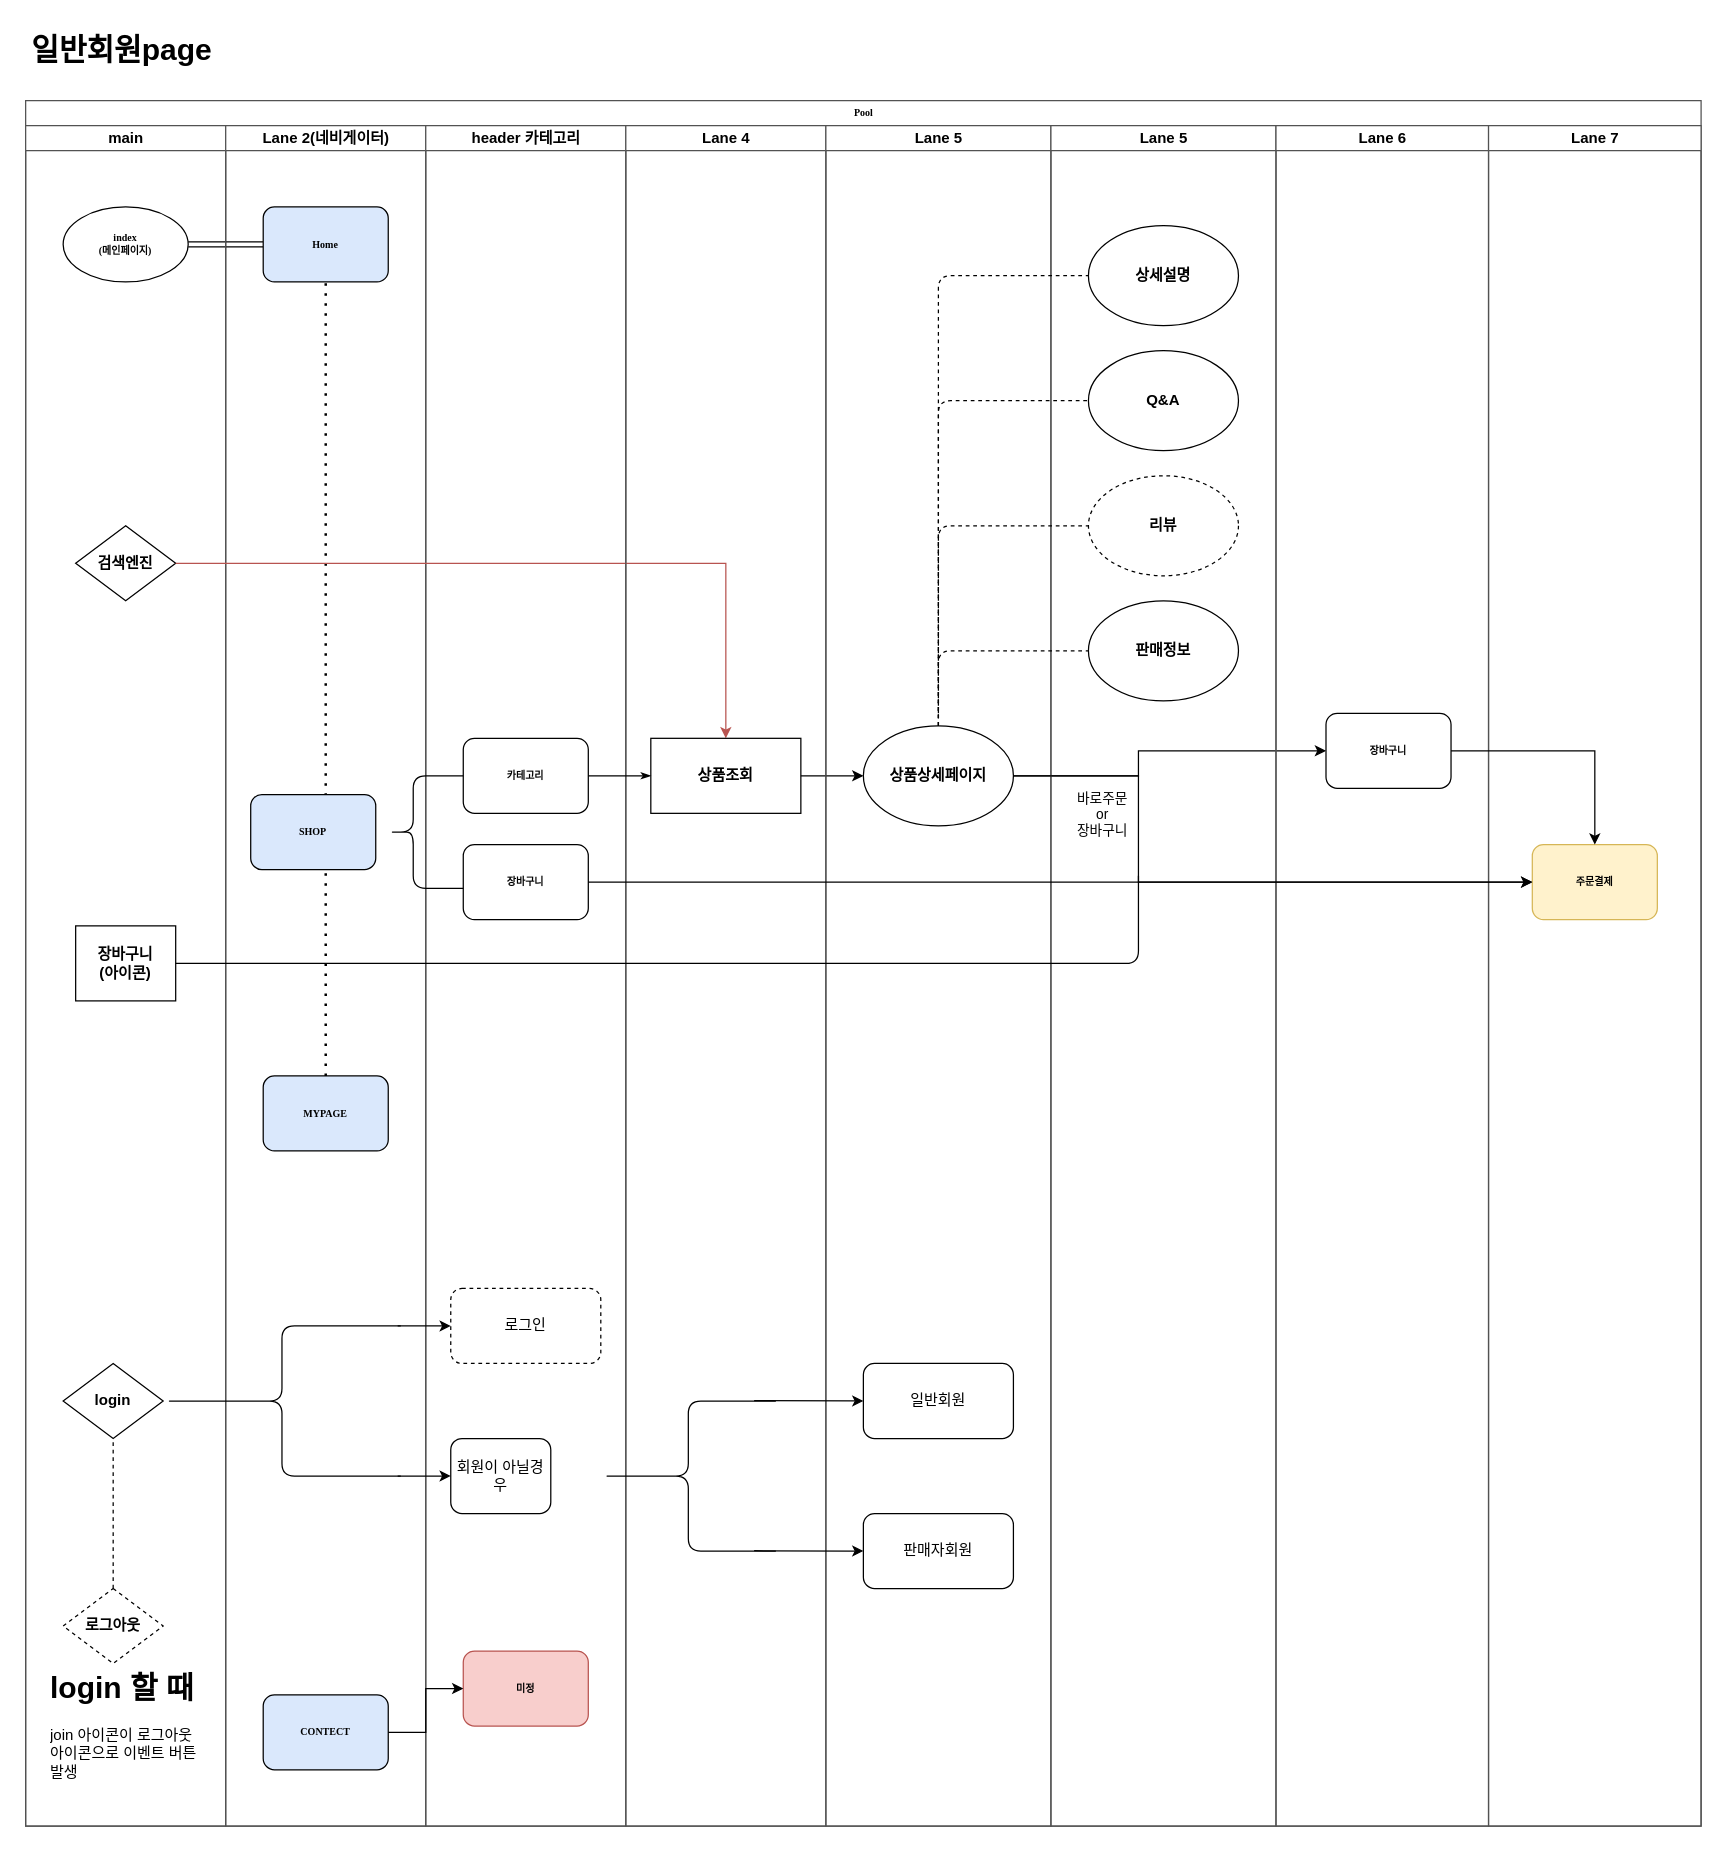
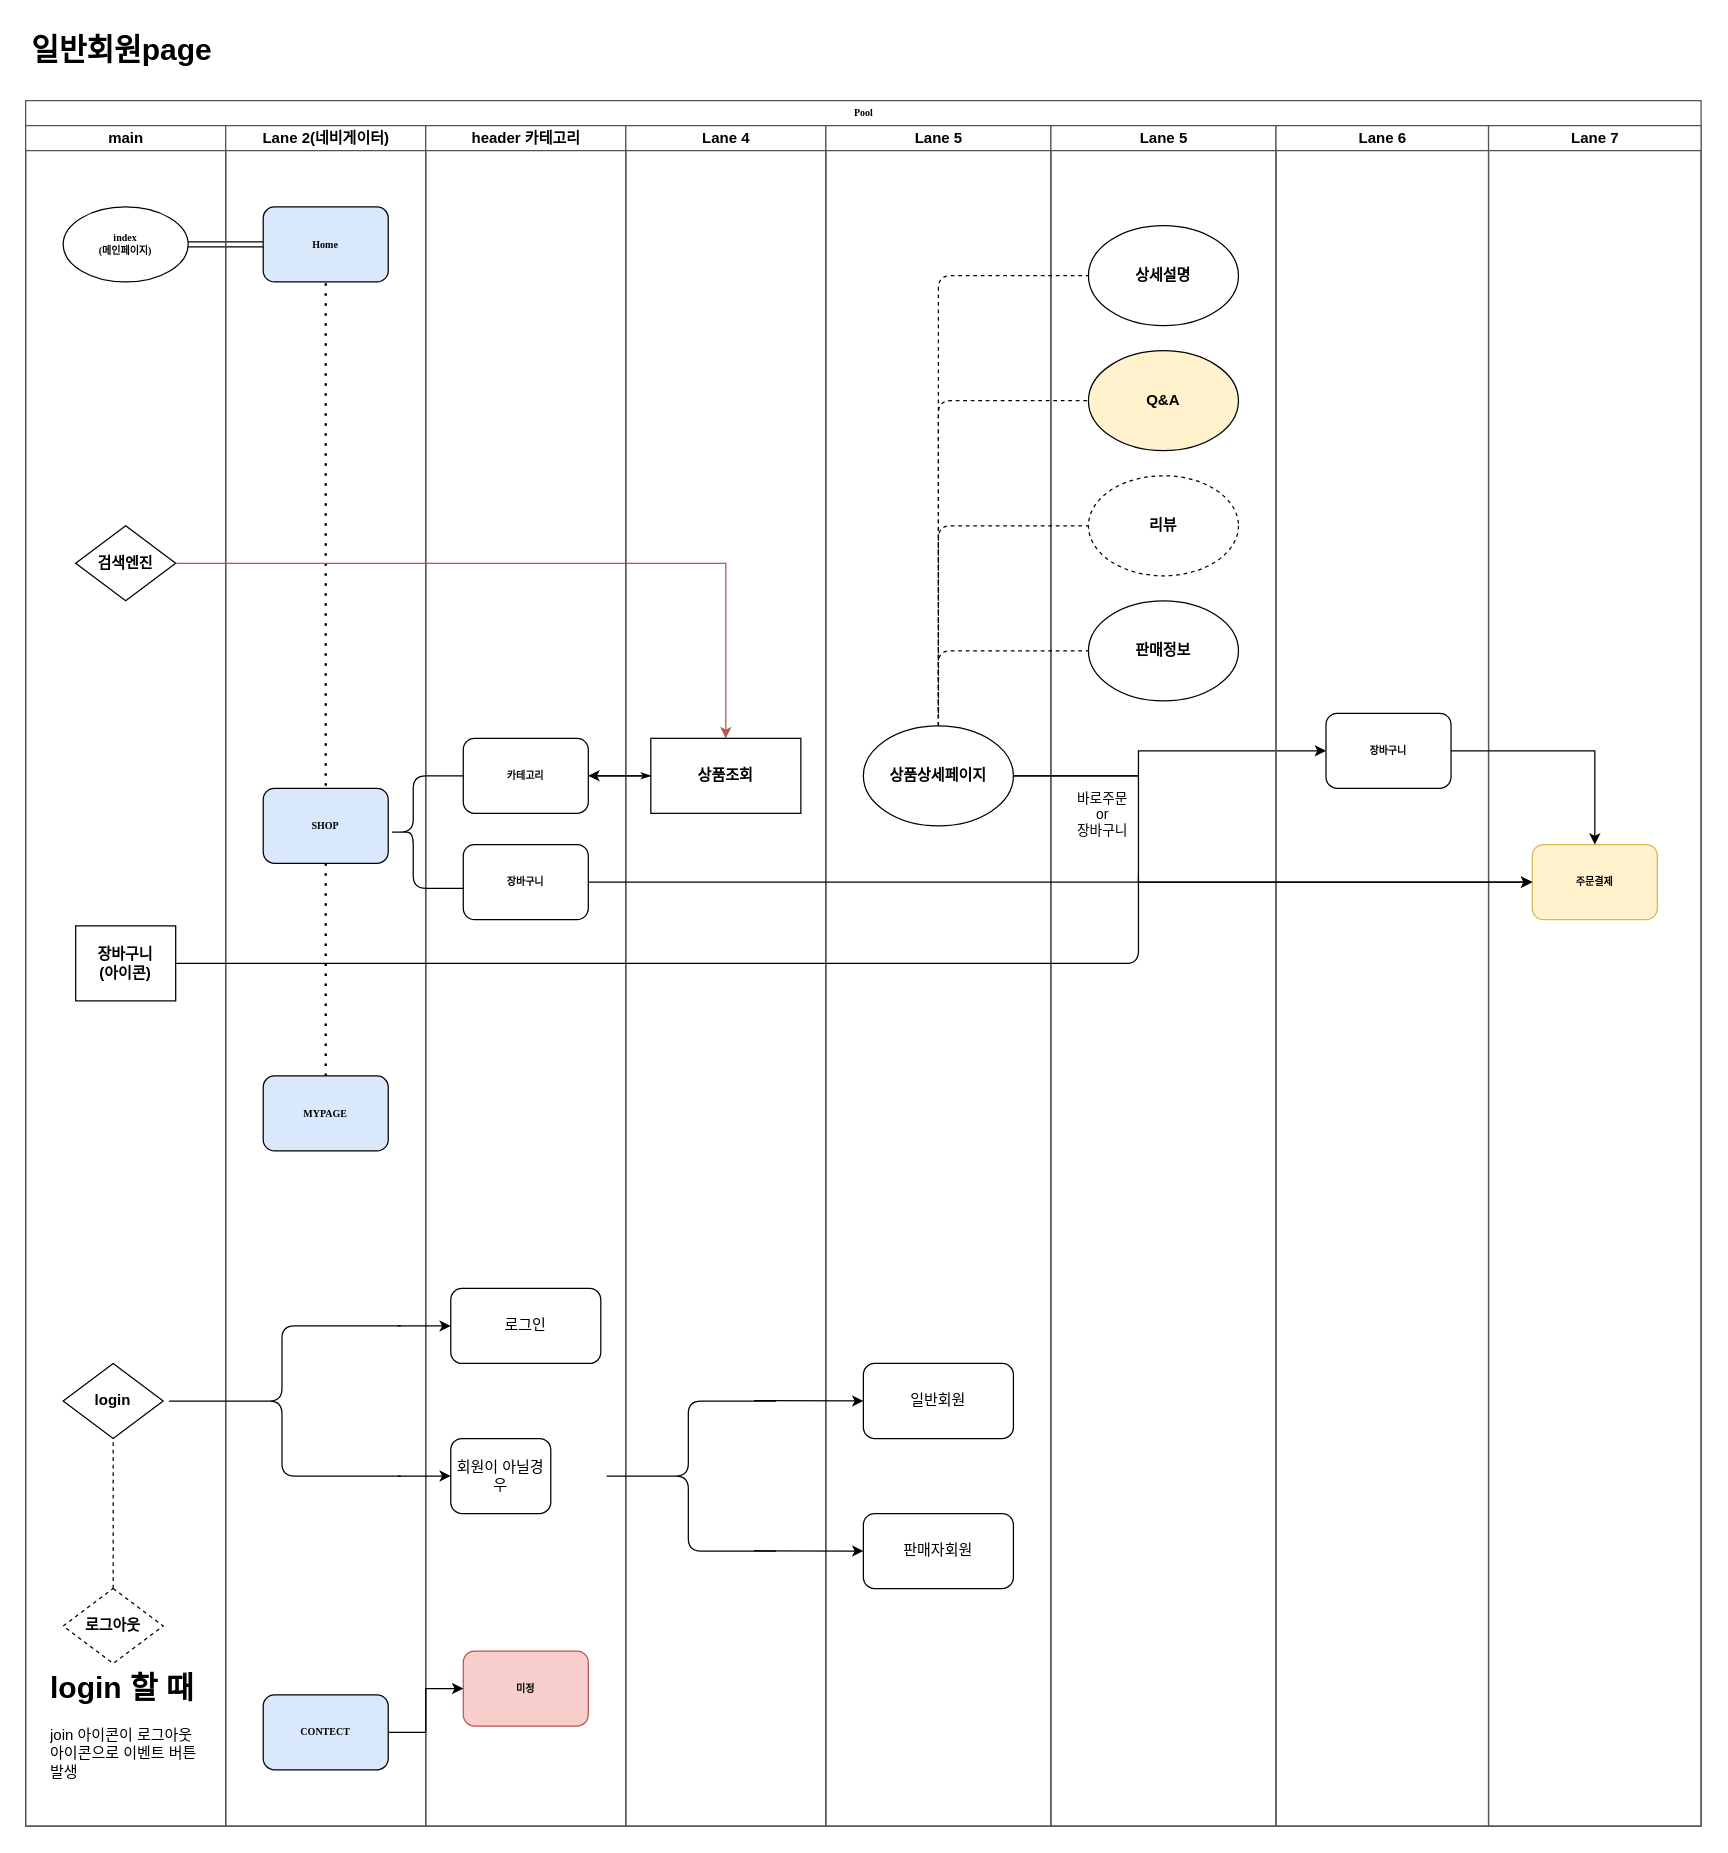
node "Q&A": fillcolor #ffffff -> #fff2cc
edge "상품조회" -> "상품상세페이지": now "상품조회" -> "카테고리"
node "SHOP": moved (313, 832) -> (326, 826)
node "로그인": style dashed -> solid
